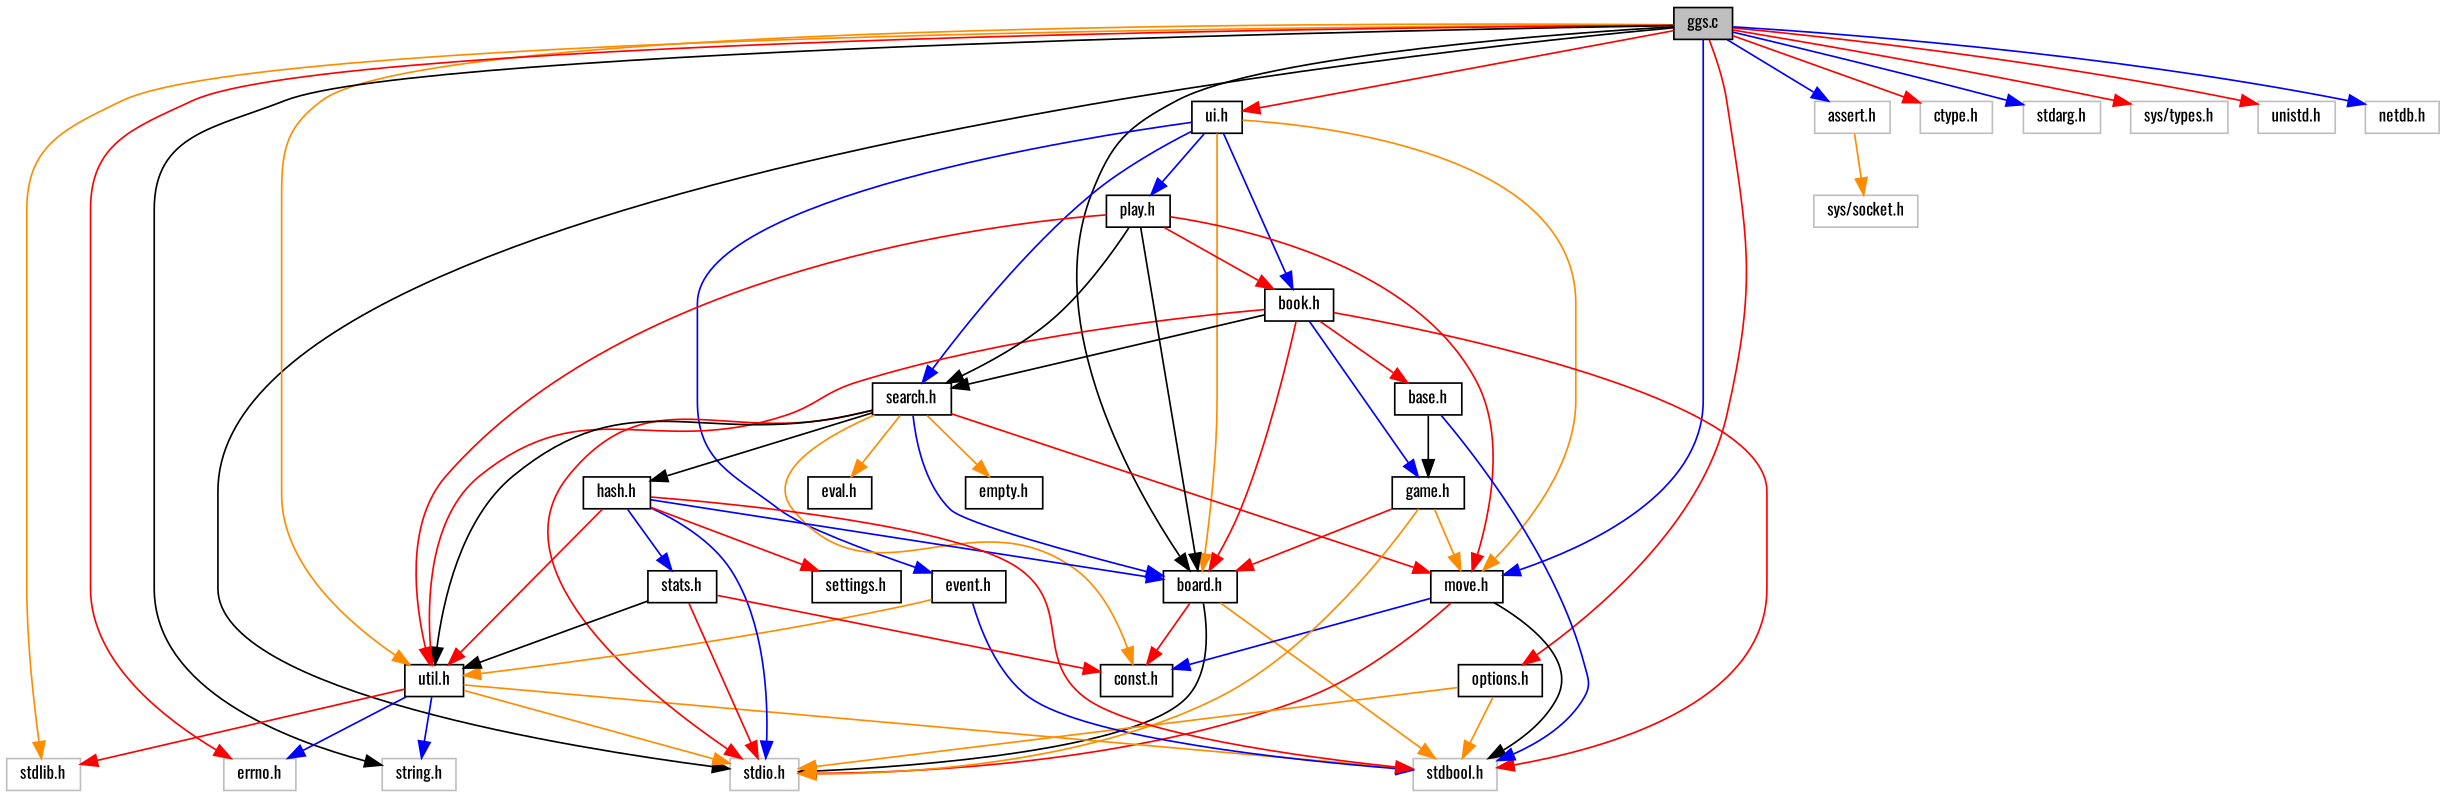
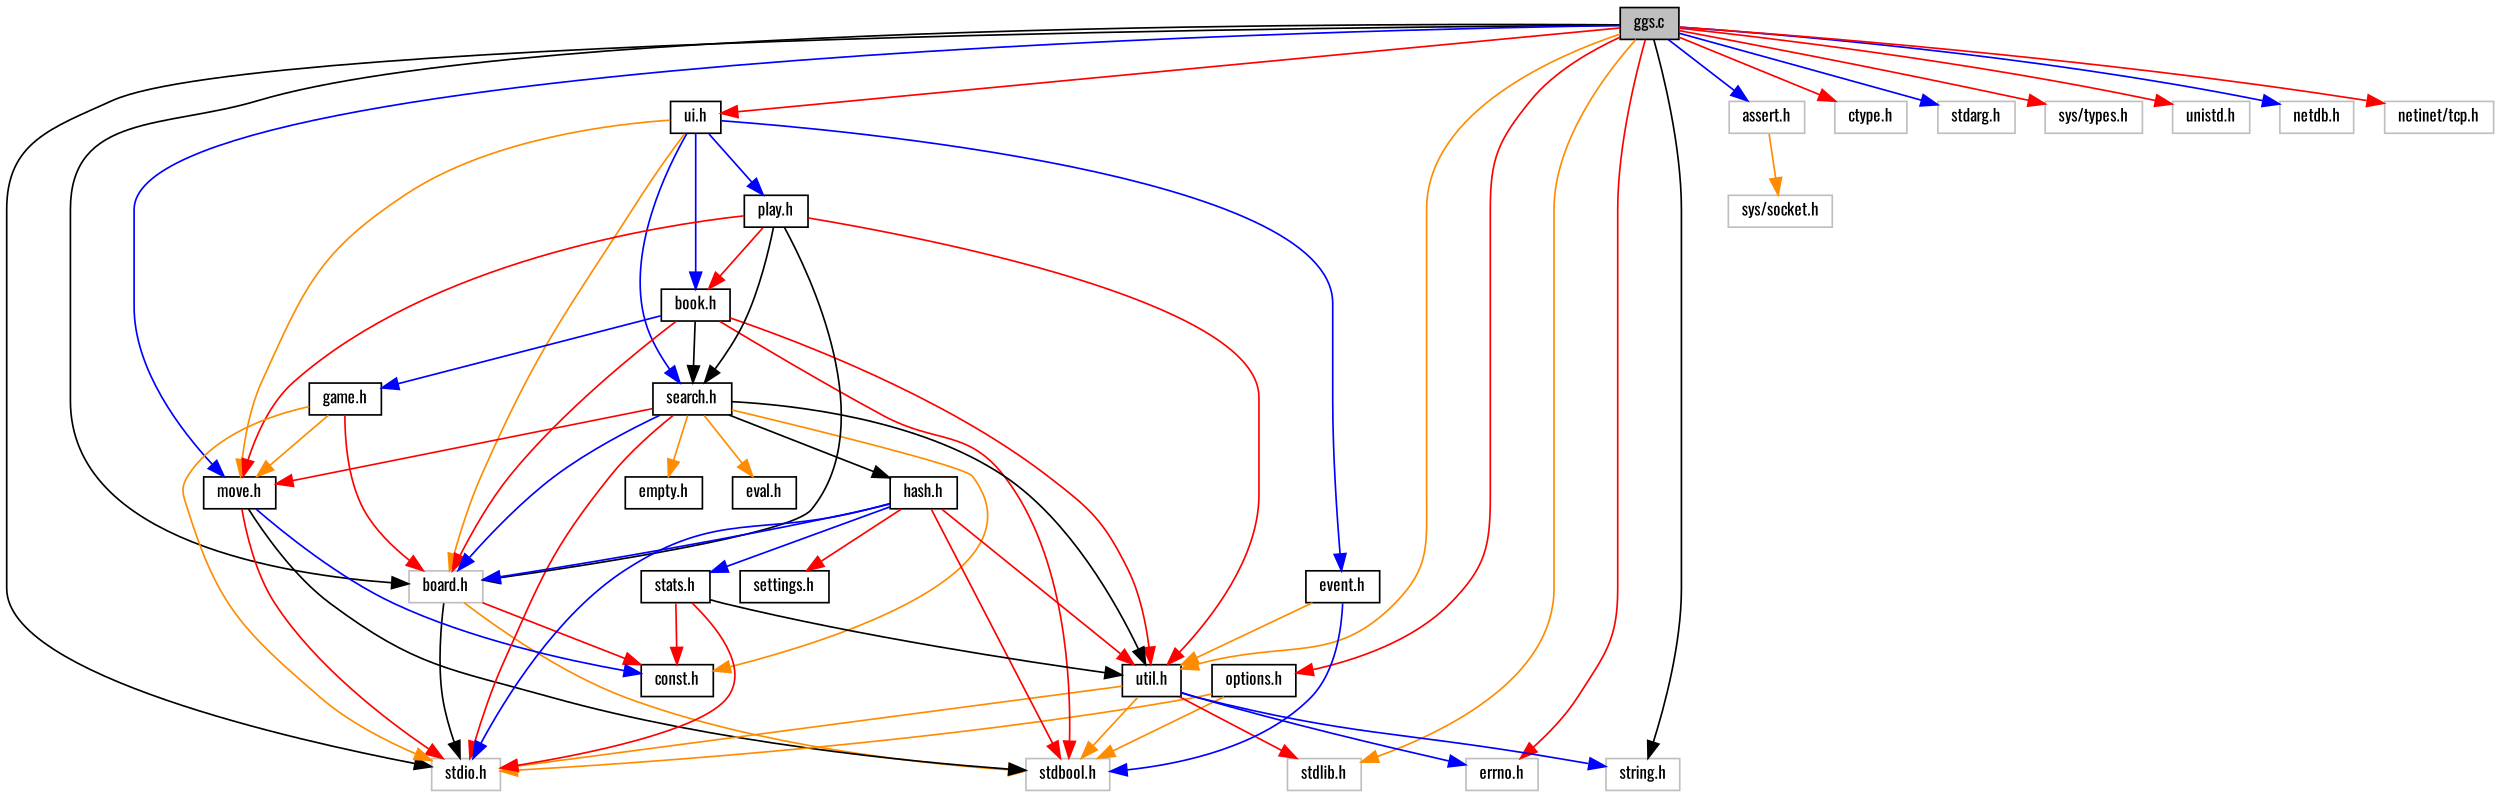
node "netinet/tcp.h": added
node "base.h": removed
node "board.h": color black -> grey75
